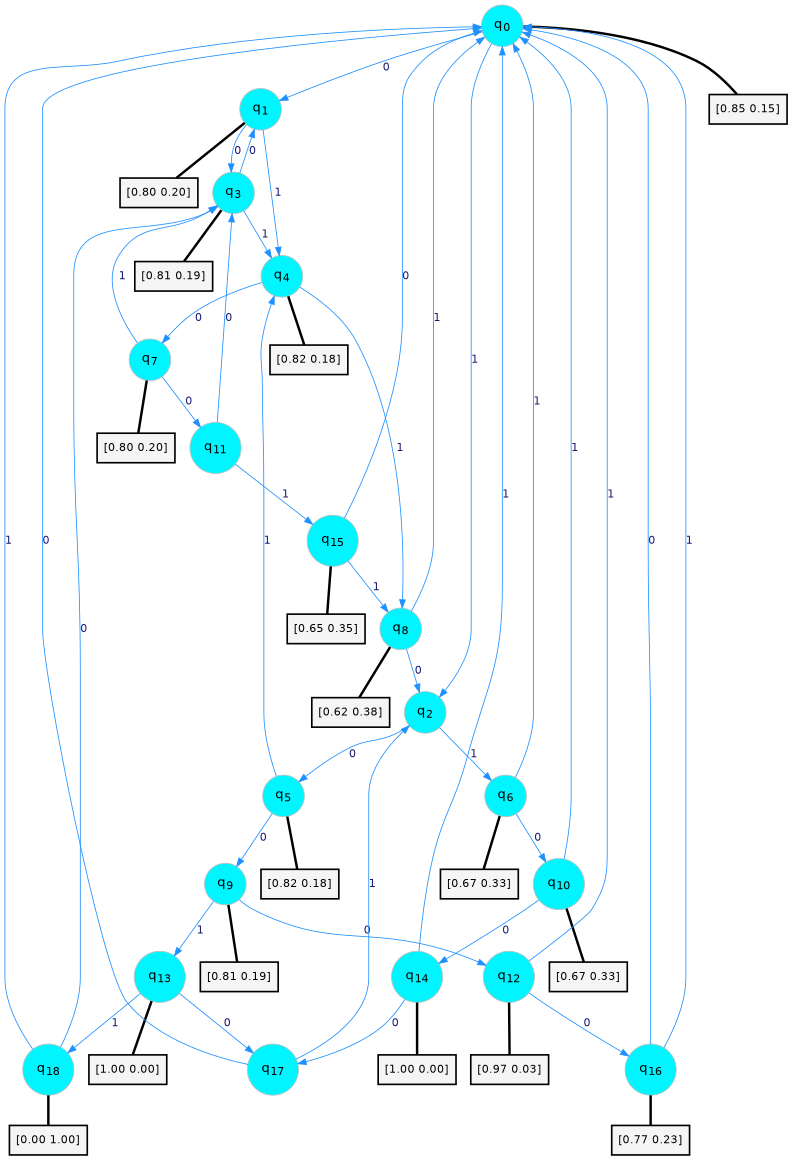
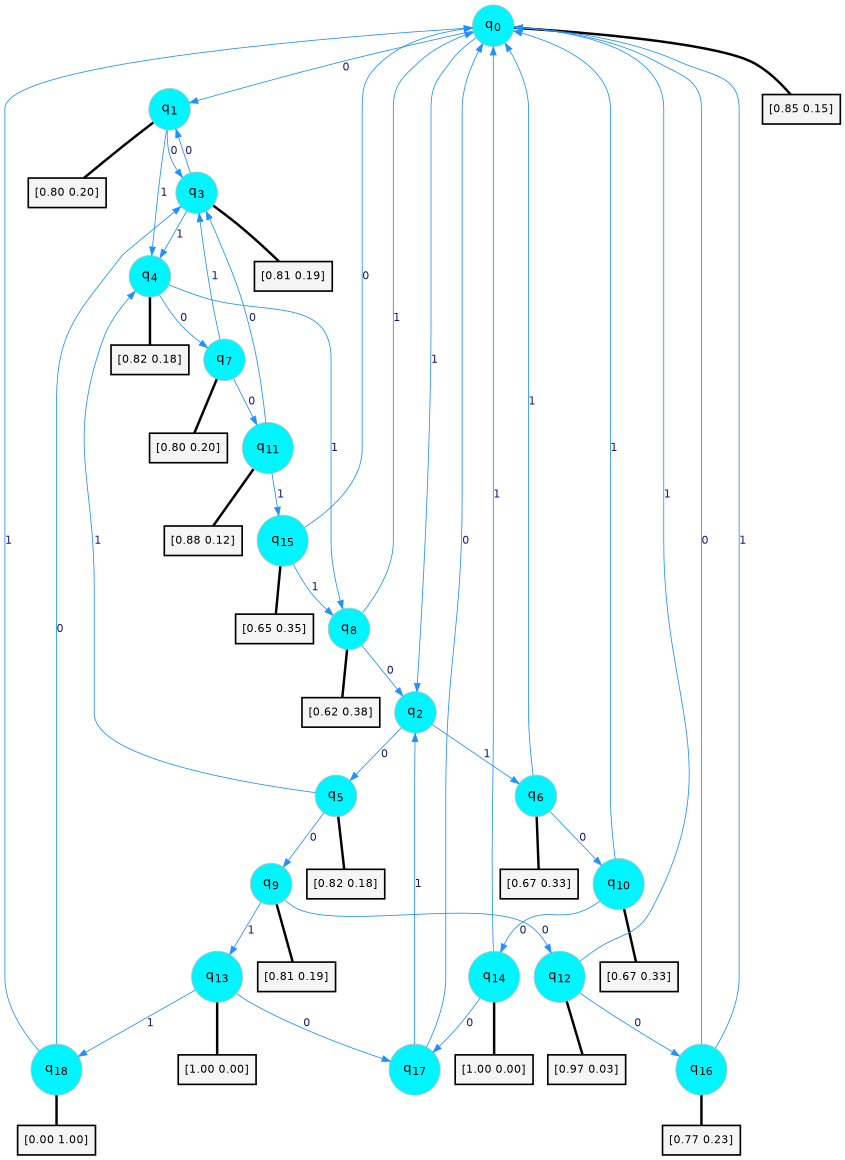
node "[0.88 0.12]": added
